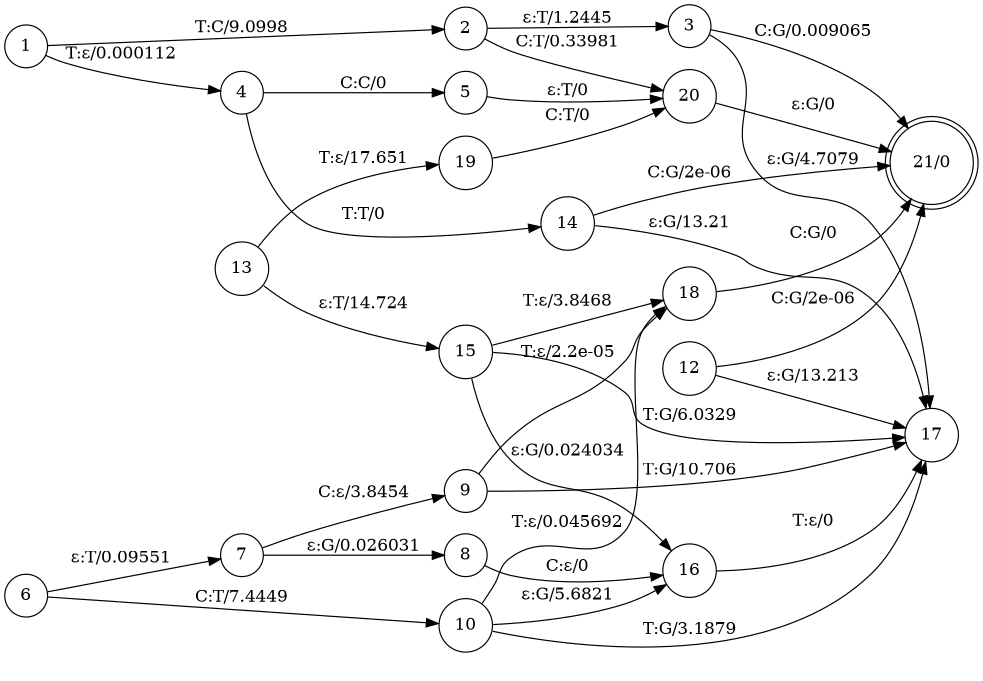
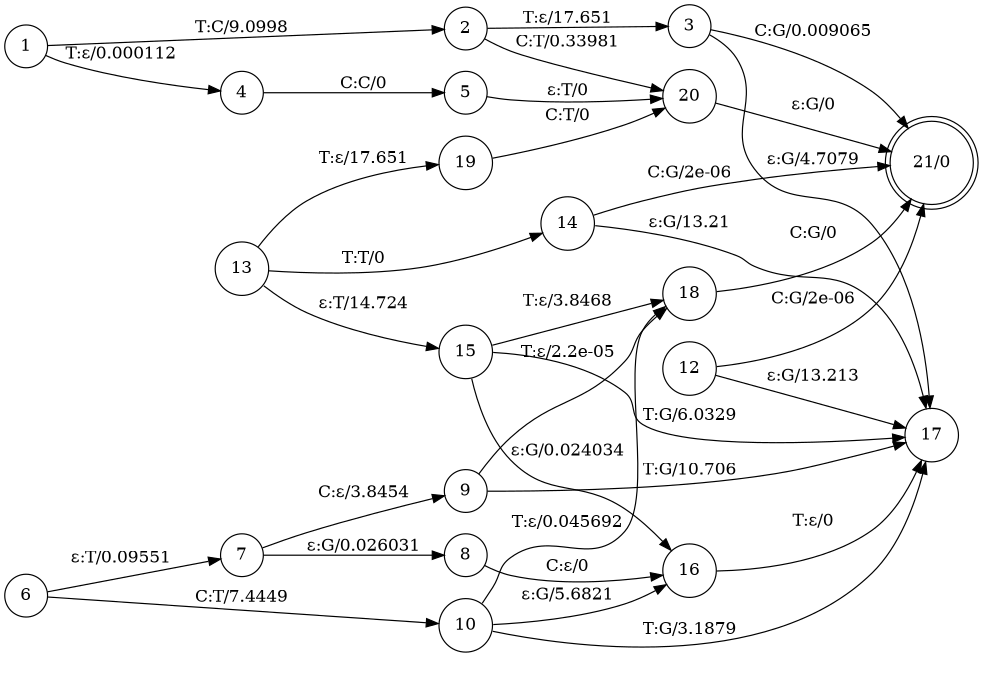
edge "2" -> "3": label "ε:T/1.2445" -> "T:ε/17.651"
edge "4" -> "14": now "13" -> "14"
